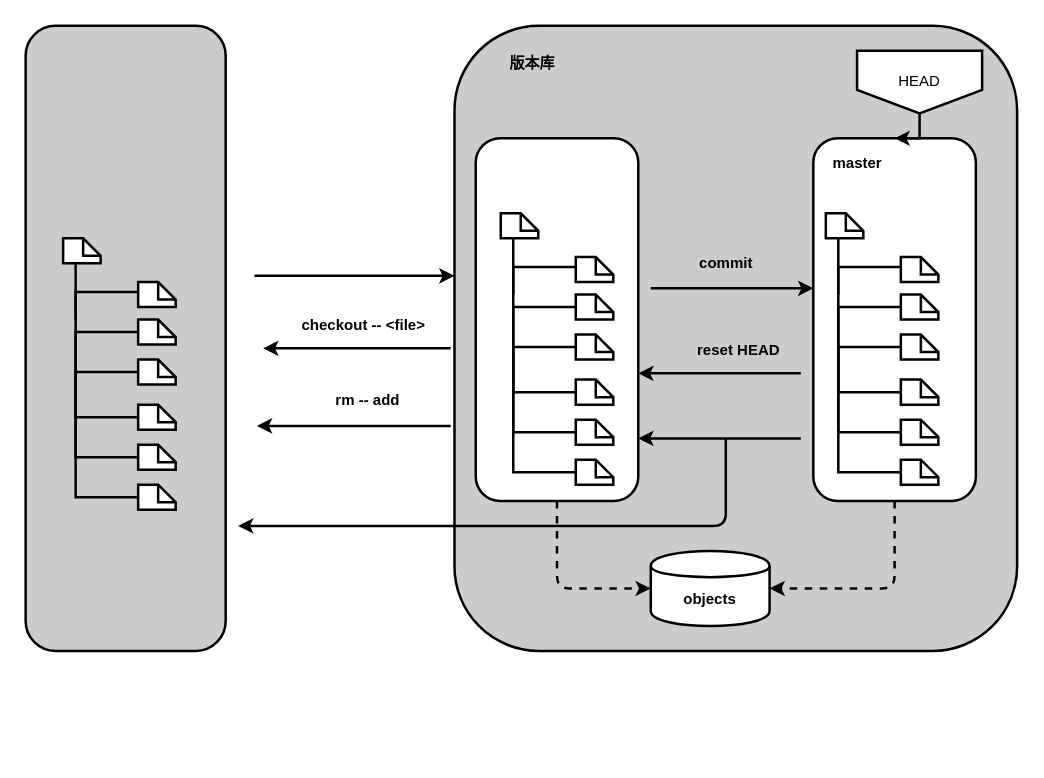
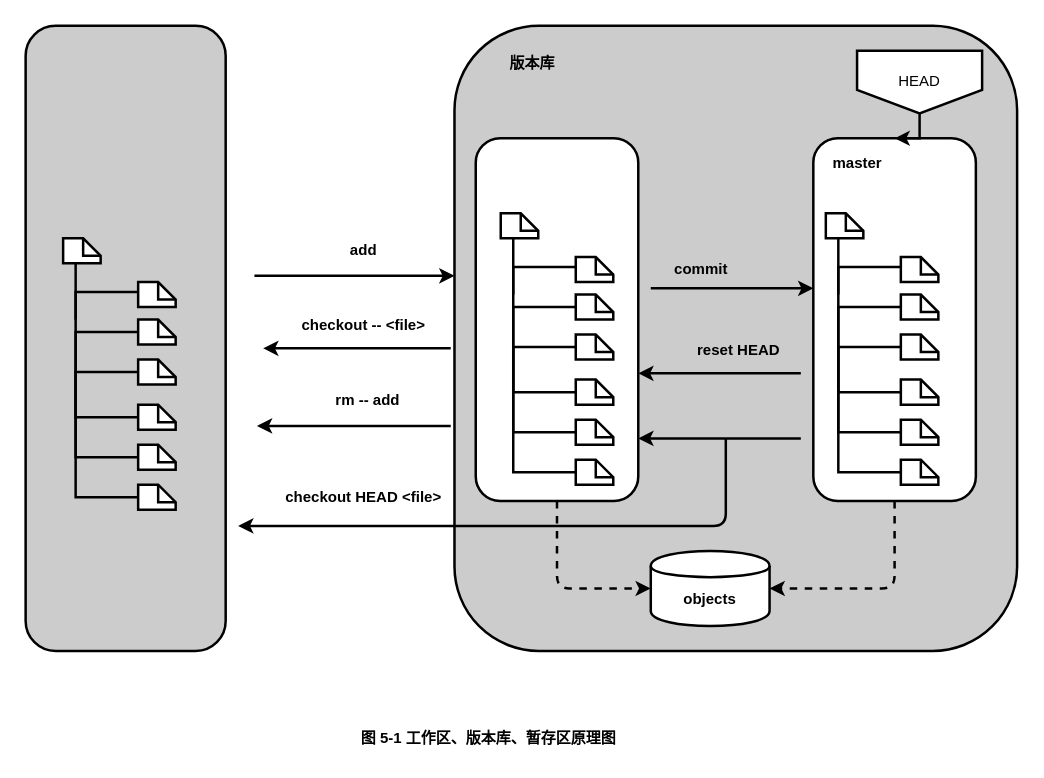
node "add": added
node "commit": moved (726, 263) -> (701, 269)
node "checkout HEAD <file>": added
node "图 5-1 工作区、版本库、暂存区原理图": added
